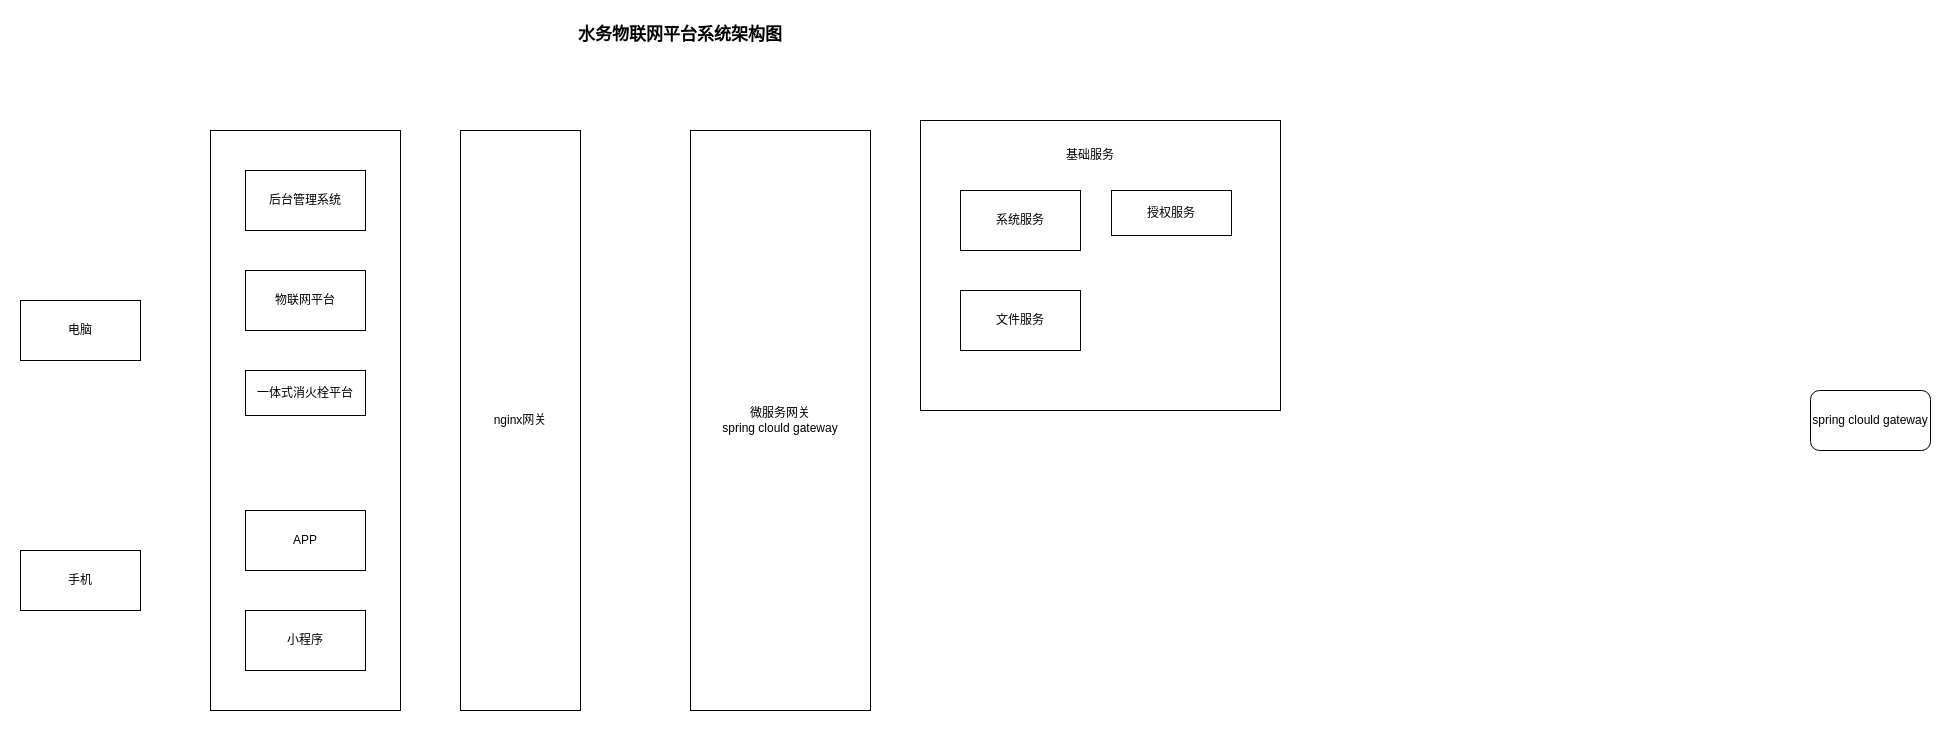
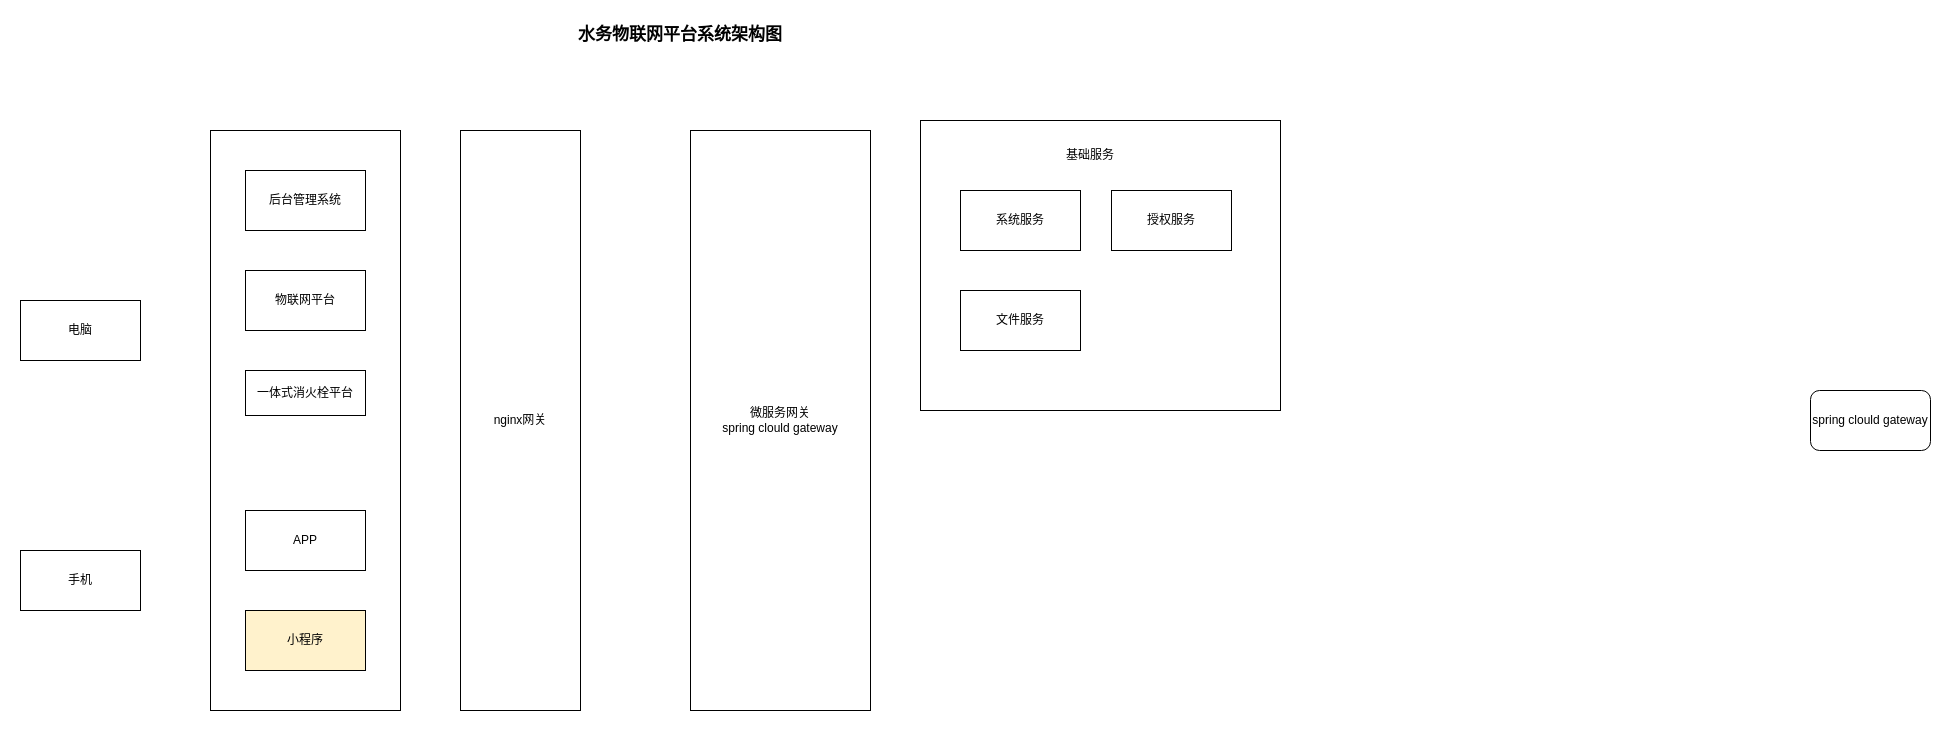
node "授权服务": size 120x45 -> 120x60
node "小程序": fillcolor #ffffff -> #fff2cc
